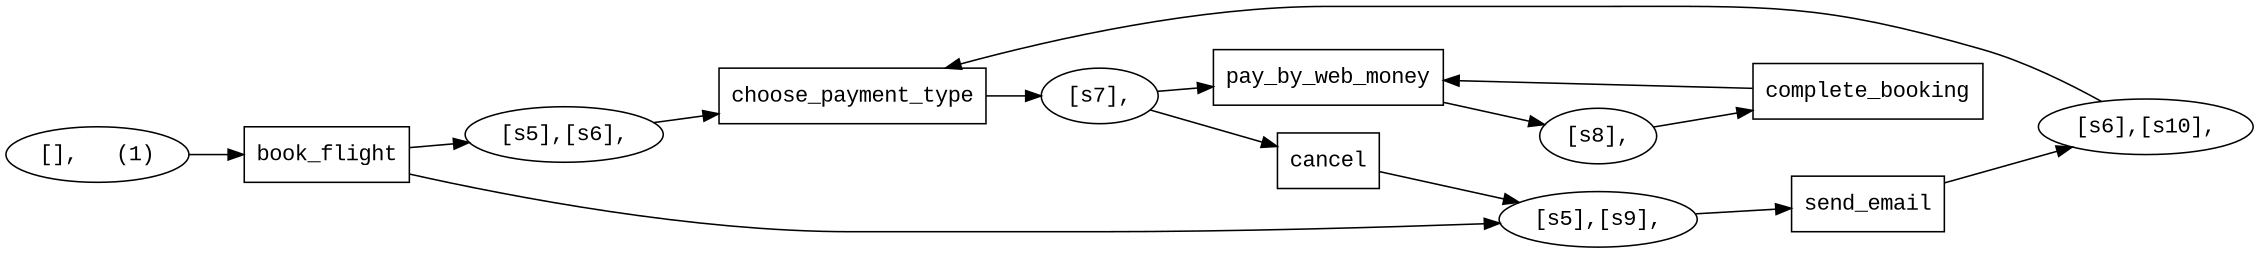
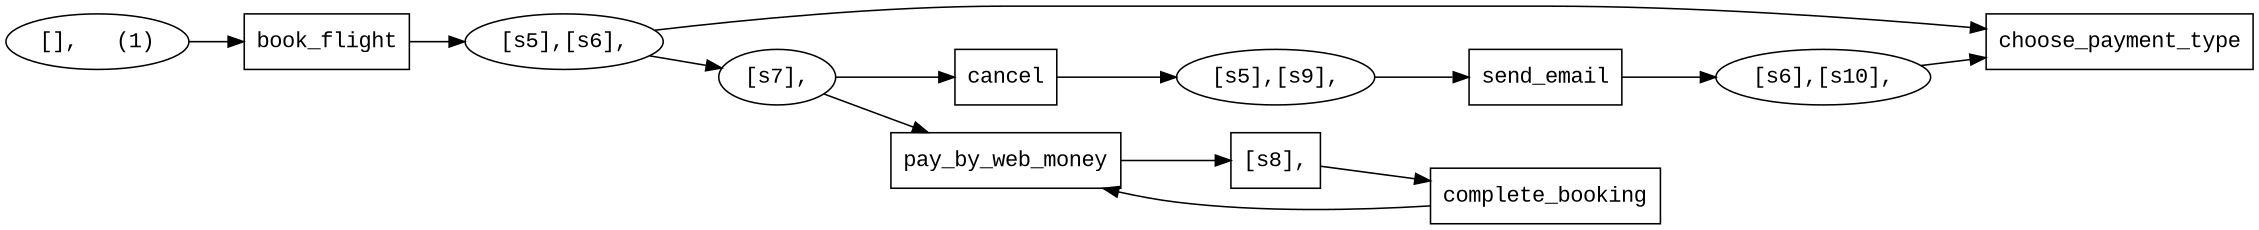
edge "choose_payment_type" -> "[s7],": now "[s5],[s6]," -> "[s7],"
node "[s8],": shape ellipse -> box
edge "book_flight" -> "[s5],[s9],": removed
